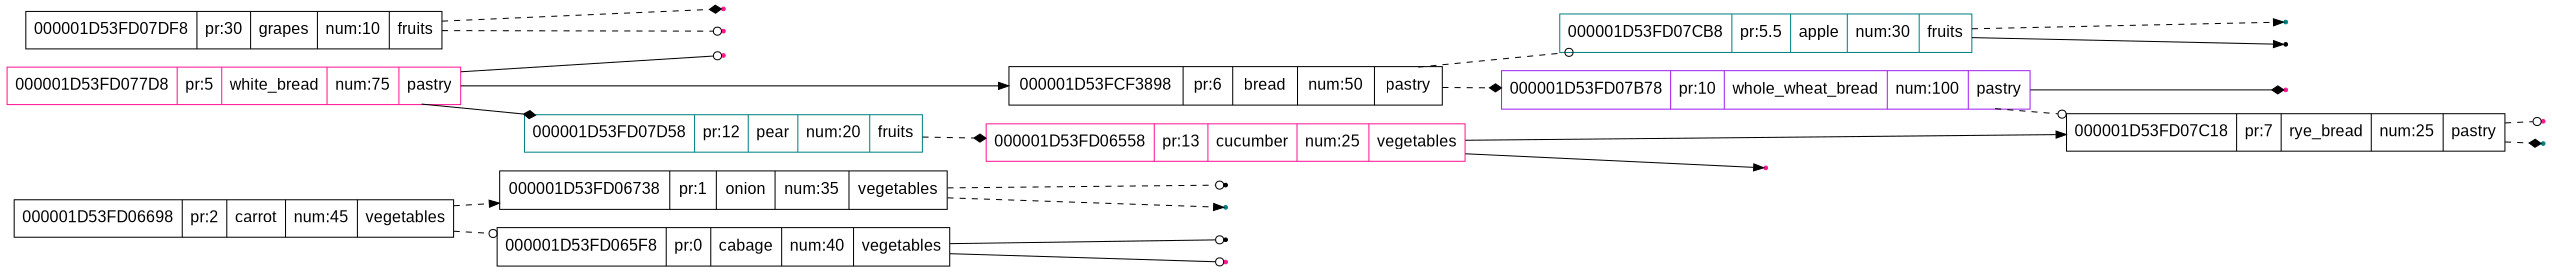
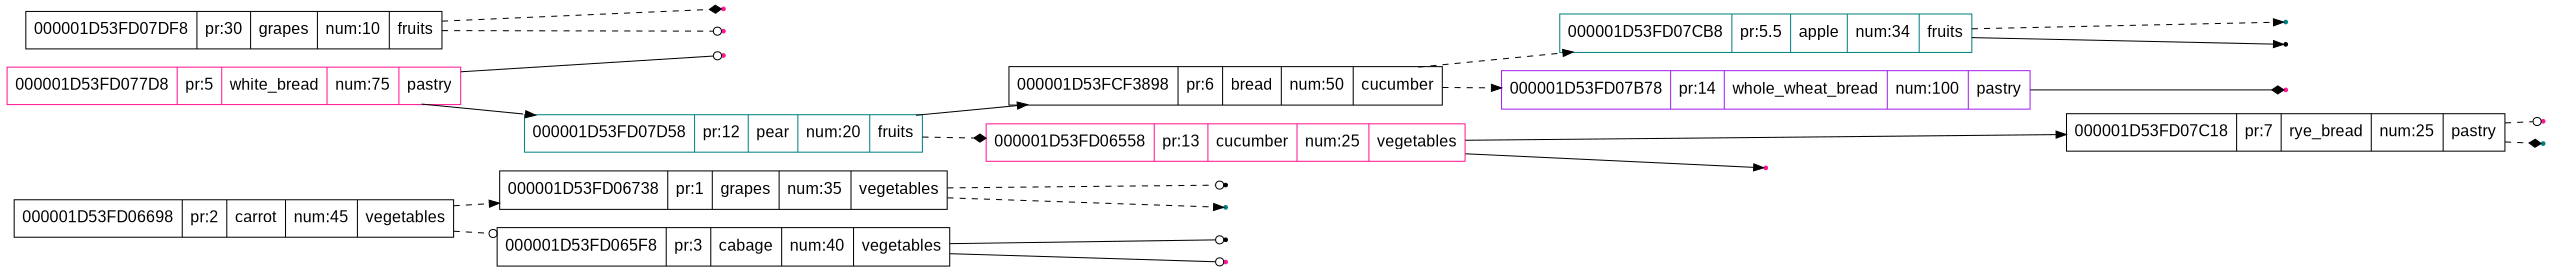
node "000001D53FD07CB8": text "num:30" -> "num:34"
edge "000001D53FCF3898" -> "000001D53FD07CB8": arrowhead odot -> normal
node "000001D53FCF3898": text "pastry" -> "cucumber"
edge "000001D53FD077D8" -> "000001D53FCF3898": now "000001D53FD07D58" -> "000001D53FCF3898"
edge "000001D53FCF3898" -> "000001D53FD07B78": arrowhead diamond -> normal
node "000001D53FD07B78": text "pr:10" -> "pr:14"
edge "000001D53FD077D8" -> "000001D53FD07D58": arrowhead diamond -> normal
edge "000001D53FD07B78" -> "000001D53FD07C18": removed
node "000001D53FD06738": text "onion" -> "grapes"
node "000001D53FD065F8": text "pr:0" -> "pr:3"
